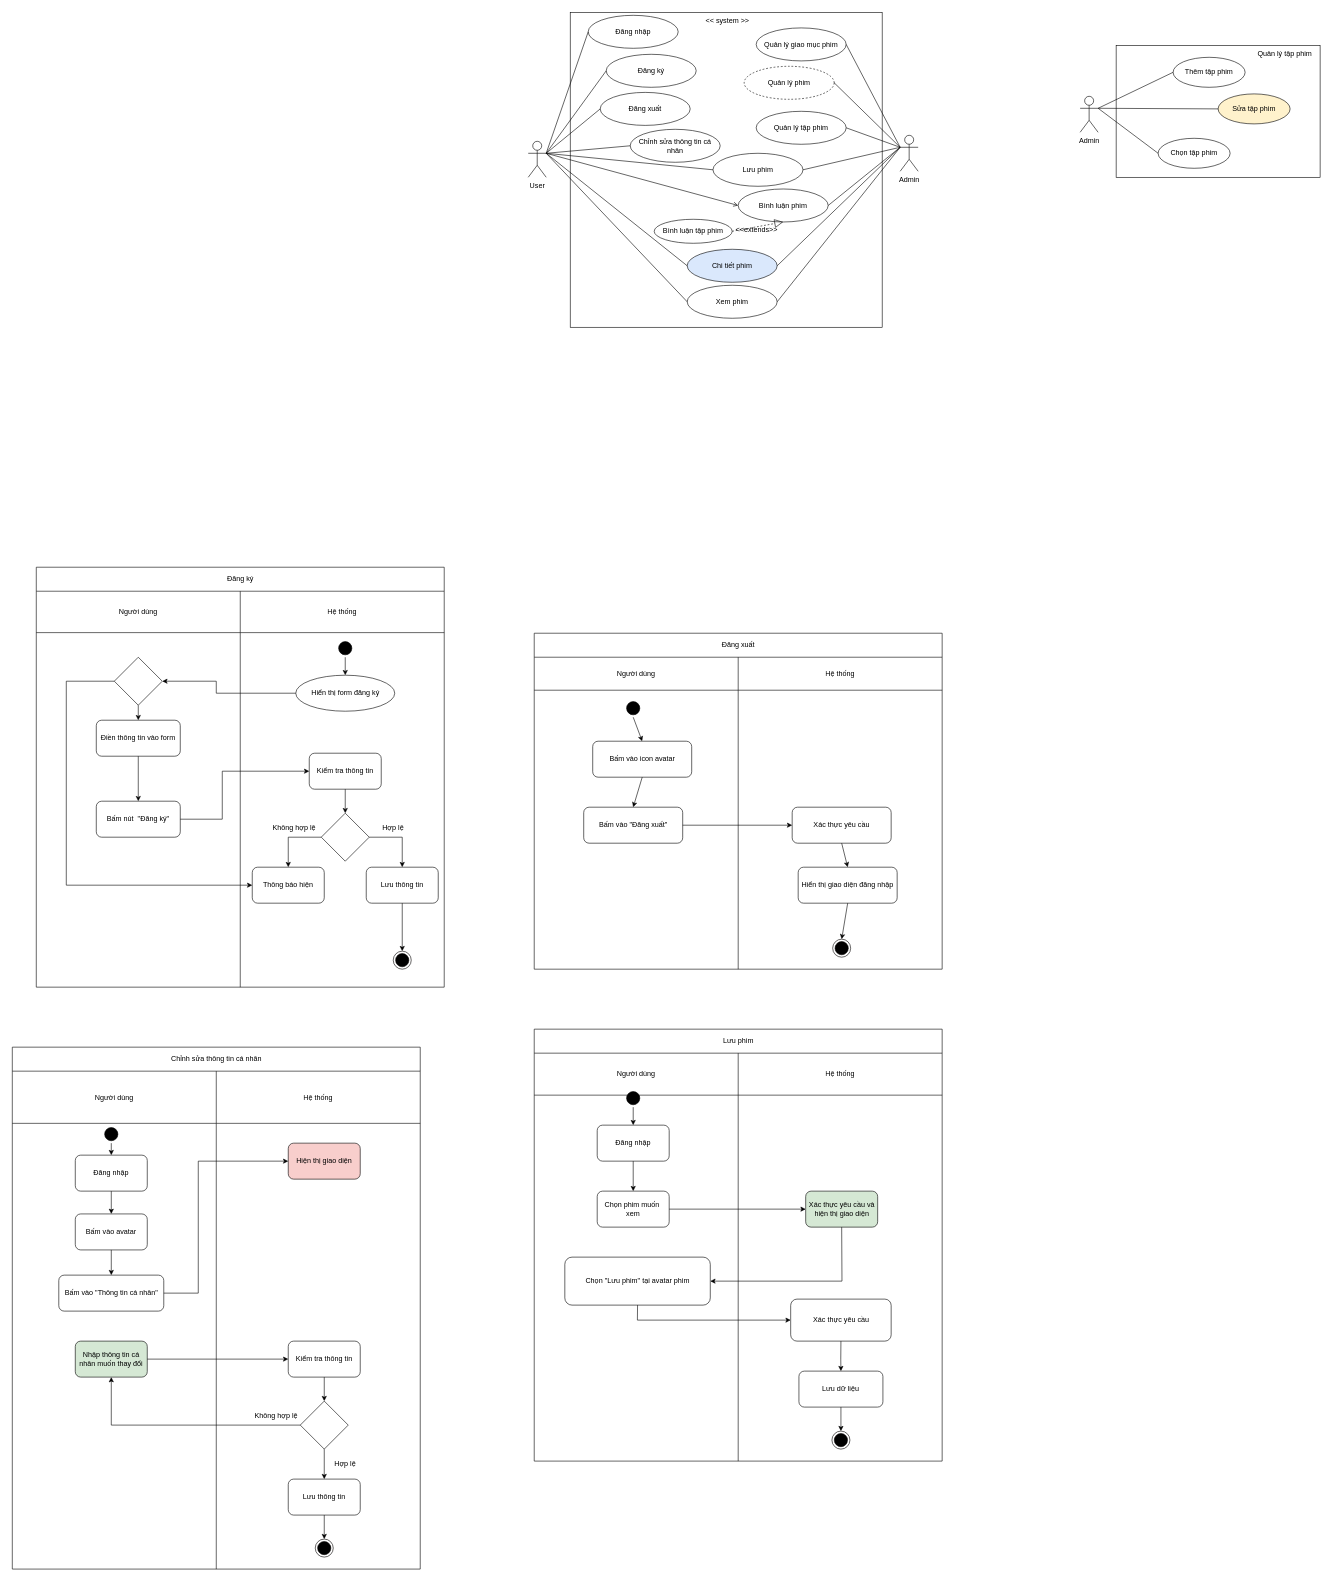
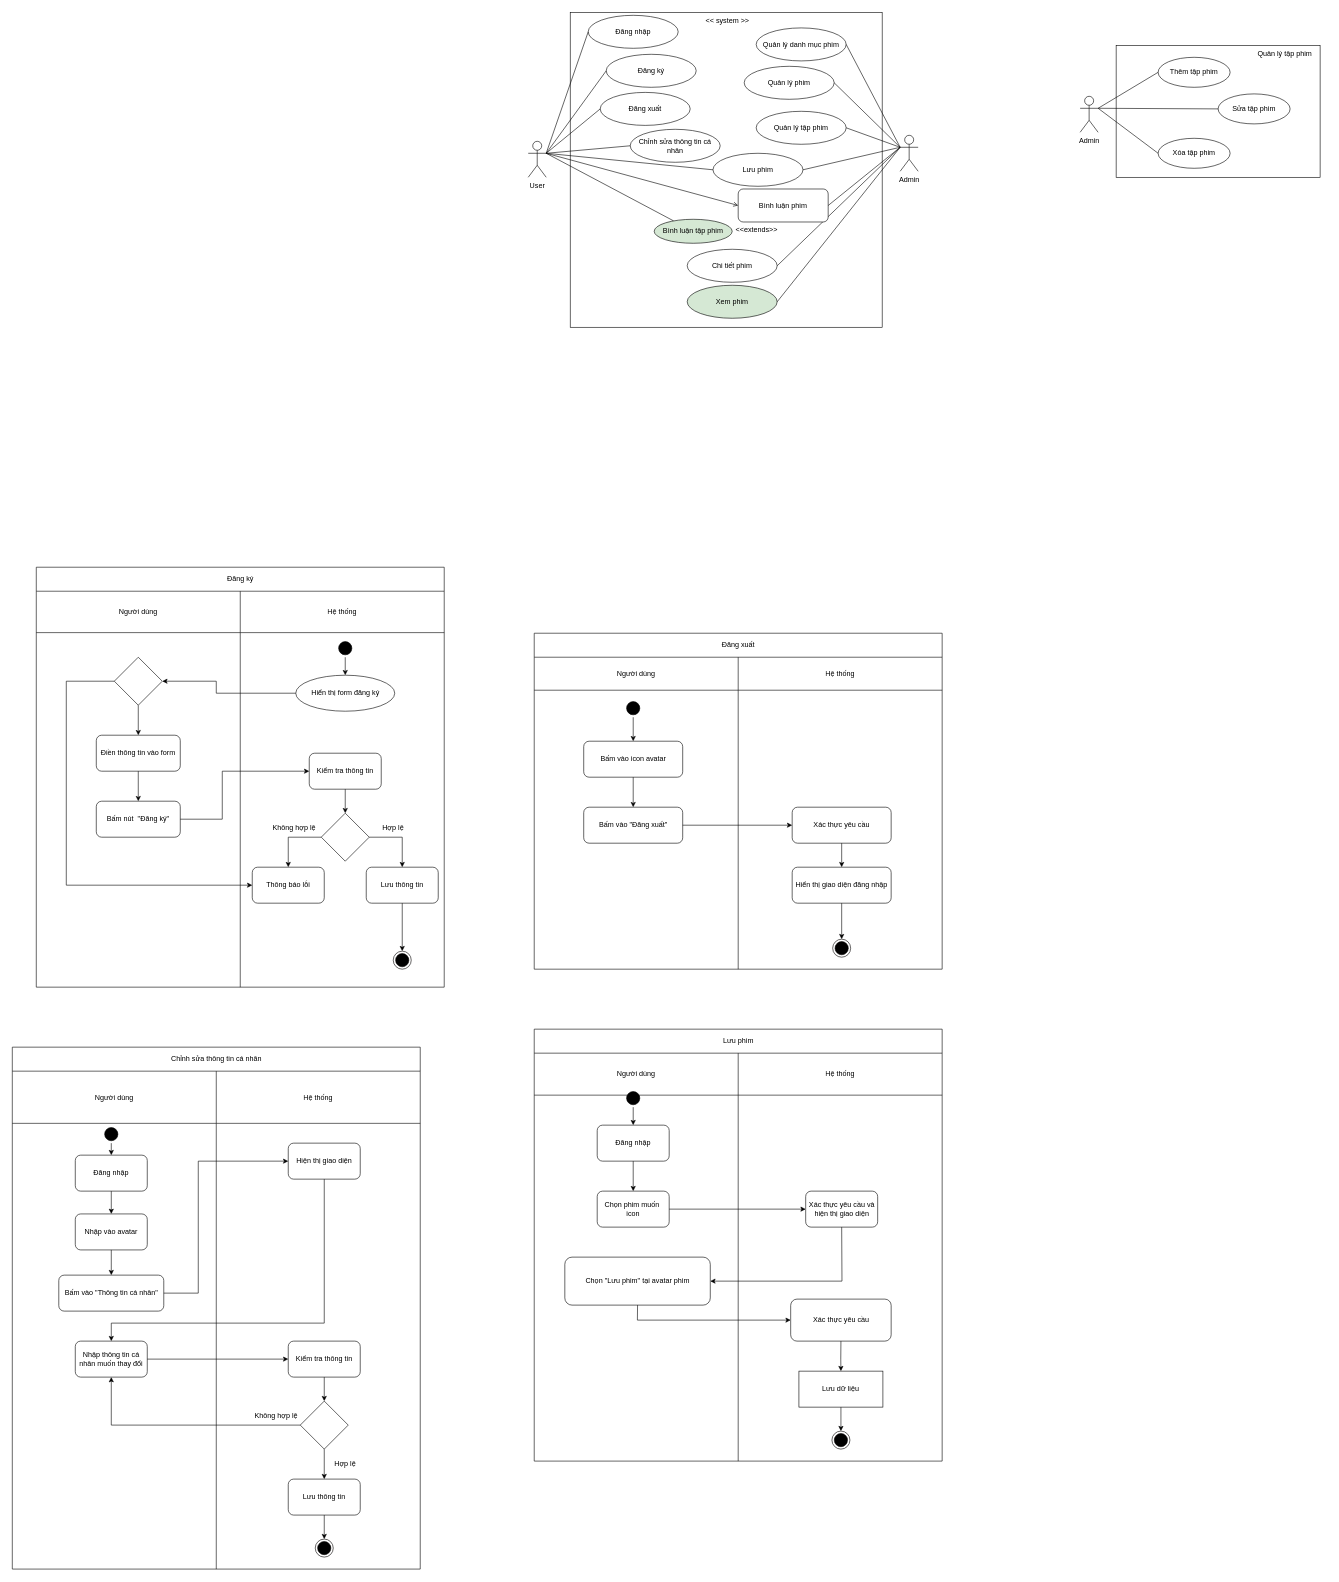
node "Quản lý giao mục phim": label "Quản lý giao mục phim" -> "Quản lý danh mục phim"
node "Thêm tập phim": moved (1209, 72) -> (1194, 72)
node "Quản lý phim": style dashed -> solid
node "Sửa tập phim": fillcolor #fff2cc -> #ffffff
node "Chọn tập phim": label "Chọn tập phim" -> "Xóa tập phim"
node "Bình luận phim": shape ellipse -> rounded rectangle
edge "User" -- "Chi tiết phim": now "User" -- "Bình luận tập phim"
edge "Bình luận tập phim" -> "Bình luận phim": removed
edge "User" -- "Xem phim": removed
node "Bình luận tập phim": fillcolor #ffffff -> #d5e8d4
node "Chi tiết phim": fillcolor #dae8fc -> #ffffff
node "Xem phim": fillcolor #ffffff -> #d5e8d4
node "Điền thông tin vào form": moved (138, 738) -> (138, 753)
node "Bấm vào icon avatar": moved (642, 759) -> (633, 759)
node "Thông báo hiện": label "Thông báo hiện" -> "Thông báo lỗi"
node "Hiển thị giao diện đăng nhập": moved (848, 885) -> (842, 885)
node "Hiện thị giao diện": fillcolor #f8cecc -> #ffffff
node "Chọn phim muốn xem": label "Chọn phim muốn xem" -> "Chọn phim muốn icon"
node "Xác thực yêu cầu và hiện thị giao diện": fillcolor #d5e8d4 -> #ffffff
node "Bấm vào avatar": label "Bấm vào avatar" -> "Nhập vào avatar"
edge "Hiện thị giao diện" -> "Nhập thông tin cá nhân muốn thay đổi": added
node "Nhập thông tin cá nhân muốn thay đổi": fillcolor #d5e8d4 -> #ffffff
node "Lưu dữ liệu": shape rounded rectangle -> rectangle
